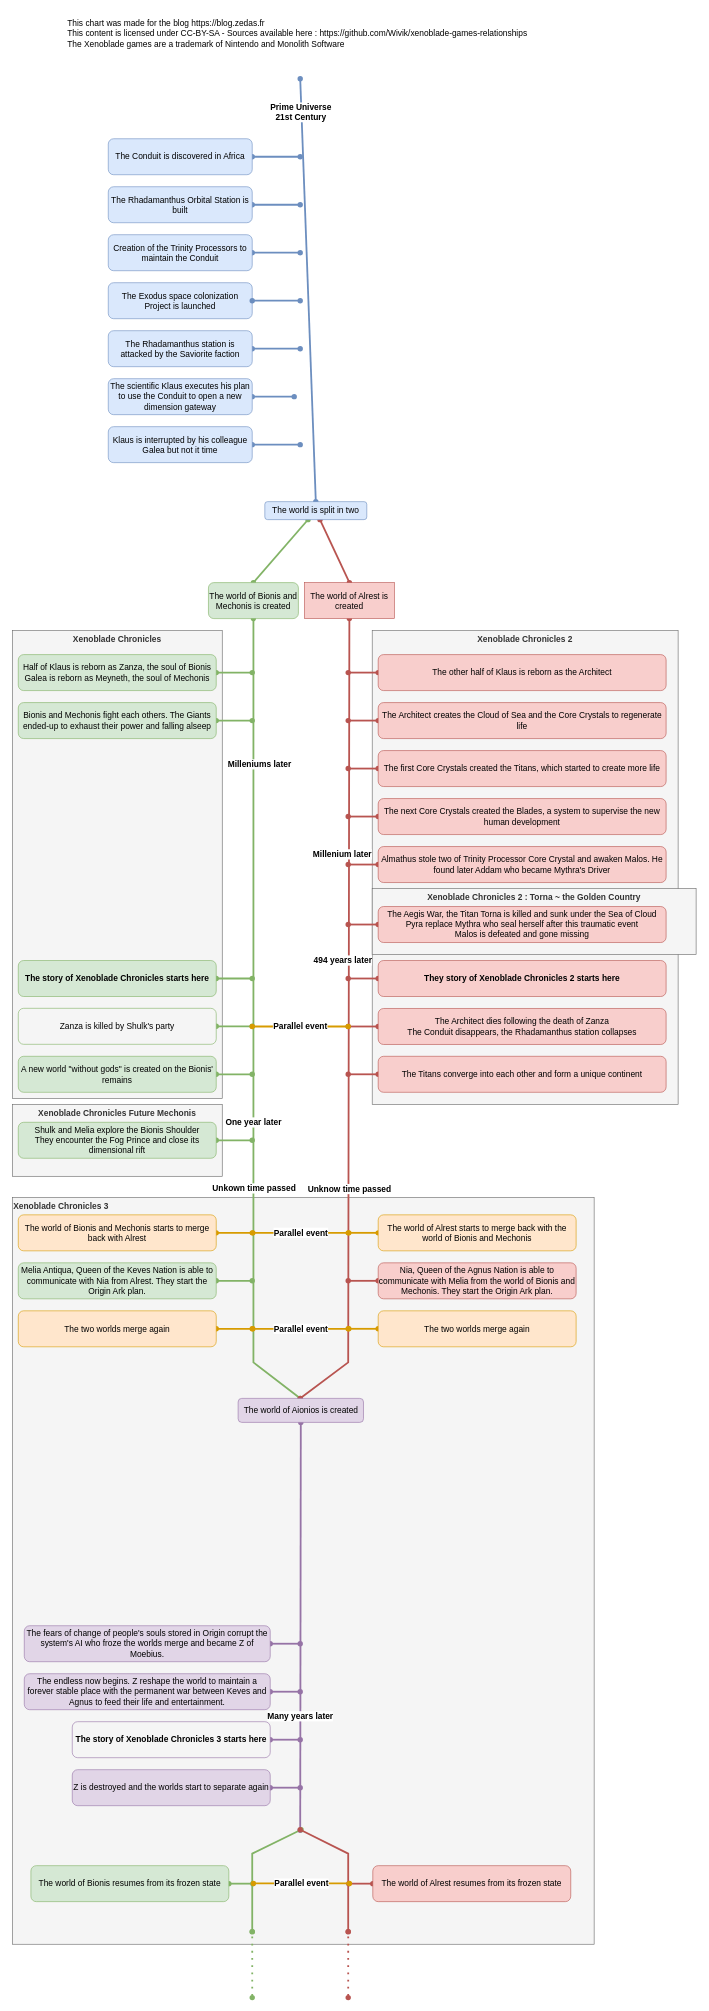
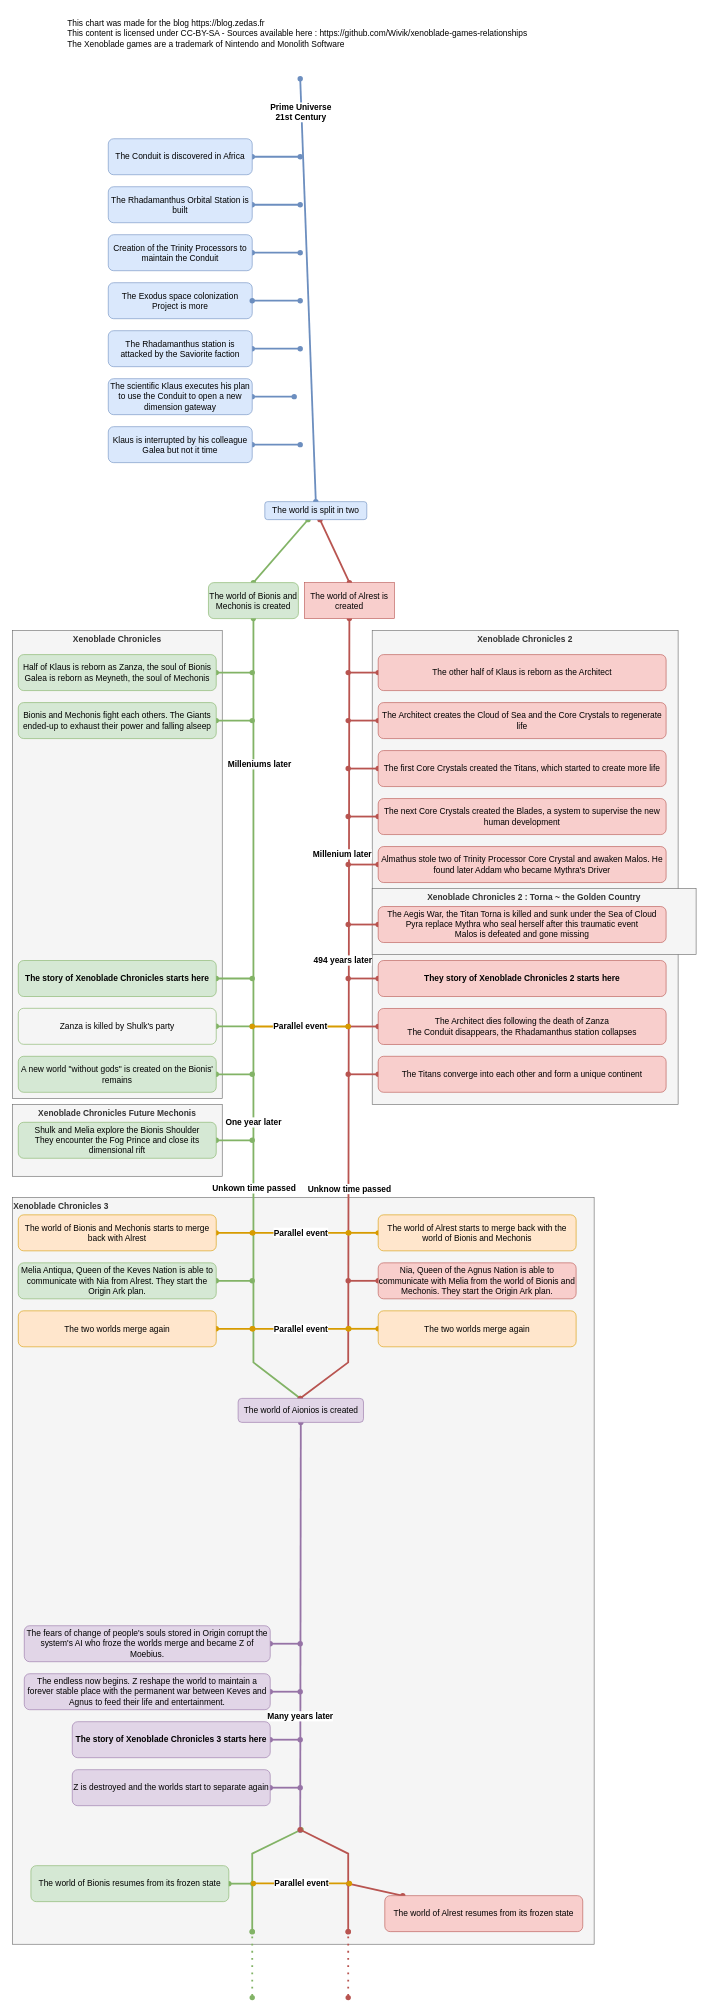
node "The Exodus space colonization Project is launched": label "The Exodus space colonization Project is launched" -> "The Exodus space colonization Project is more"
node "The story of Xenoblade Chronicles 3 starts here": fillcolor #f5f5f5 -> #e1d5e7
node "The world of Alrest resumes from its frozen state": moved (472, 1884) -> (484, 1914)
